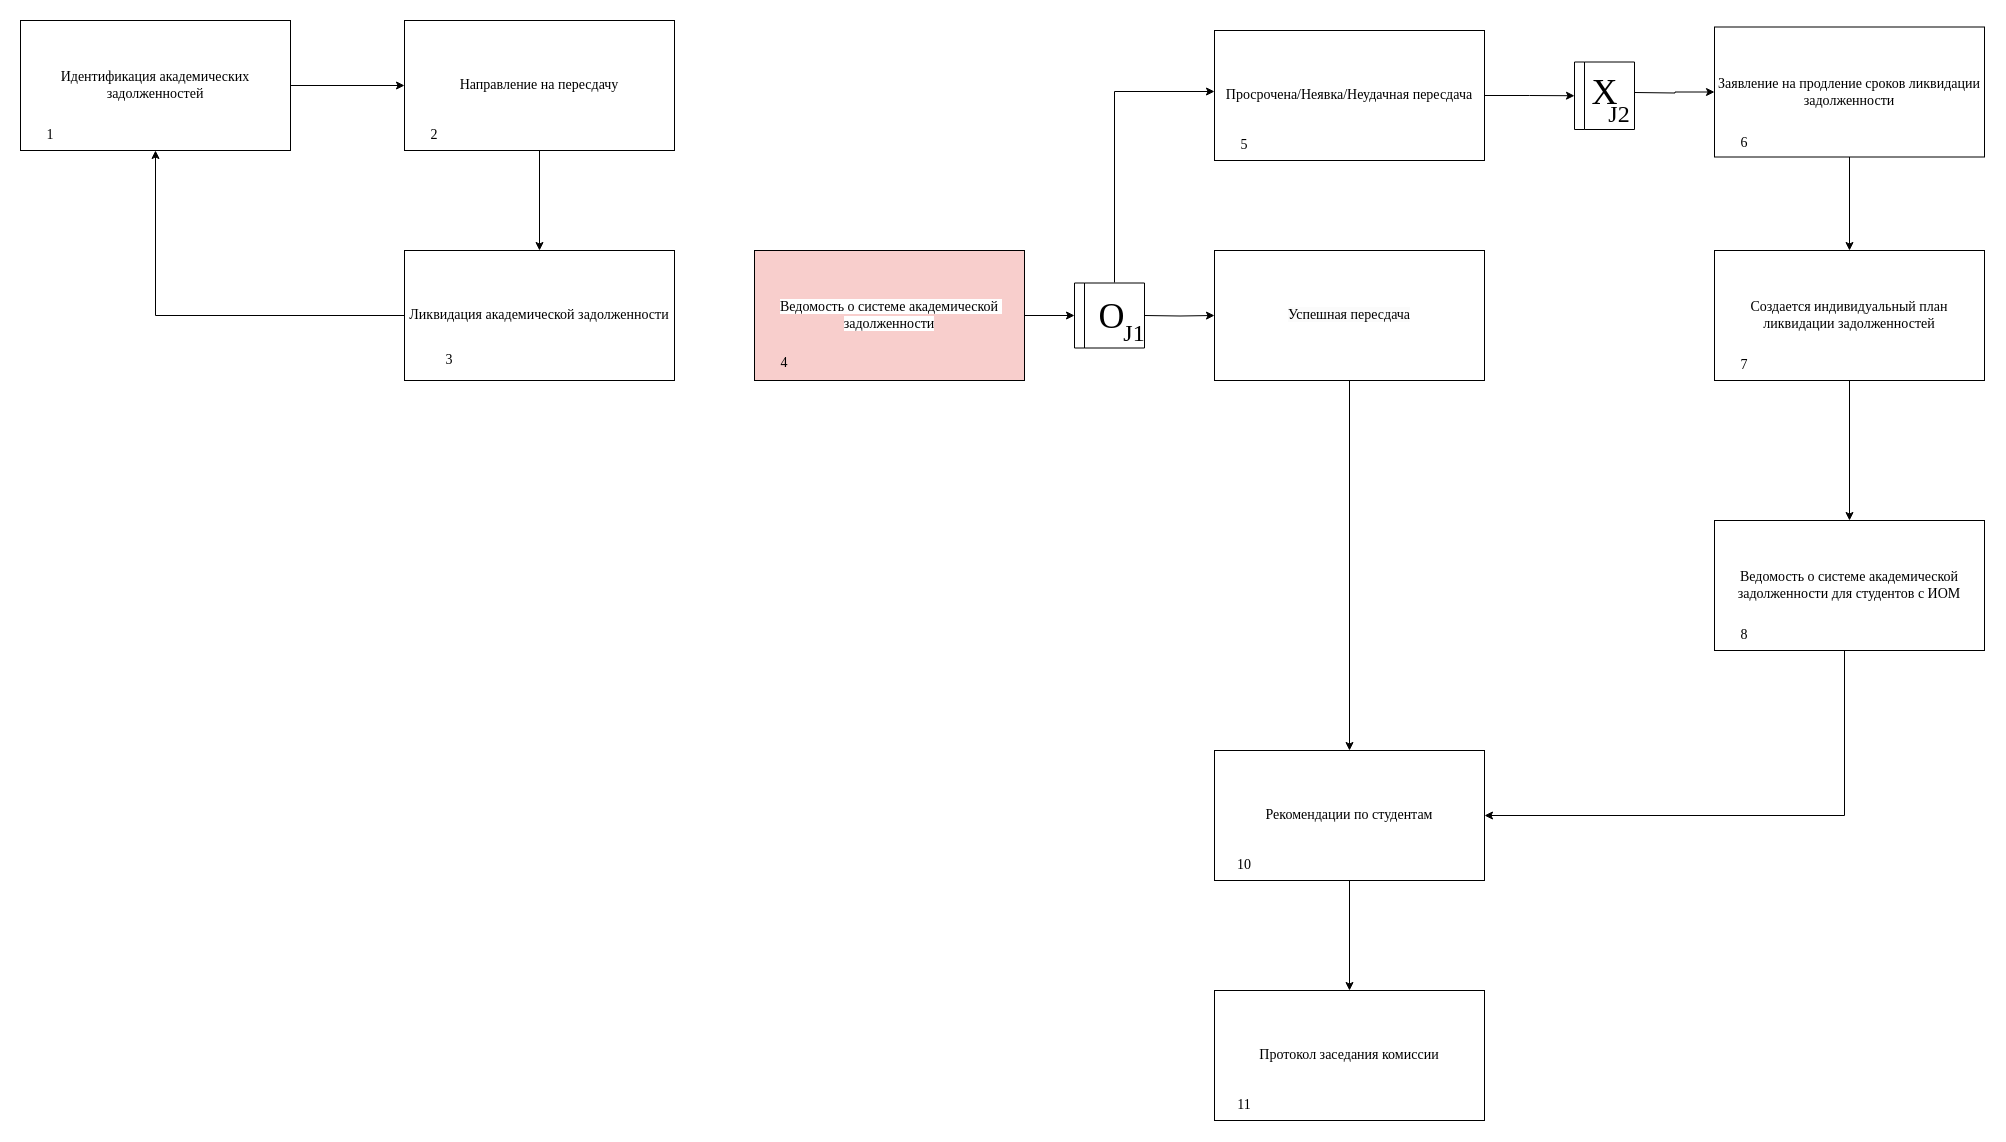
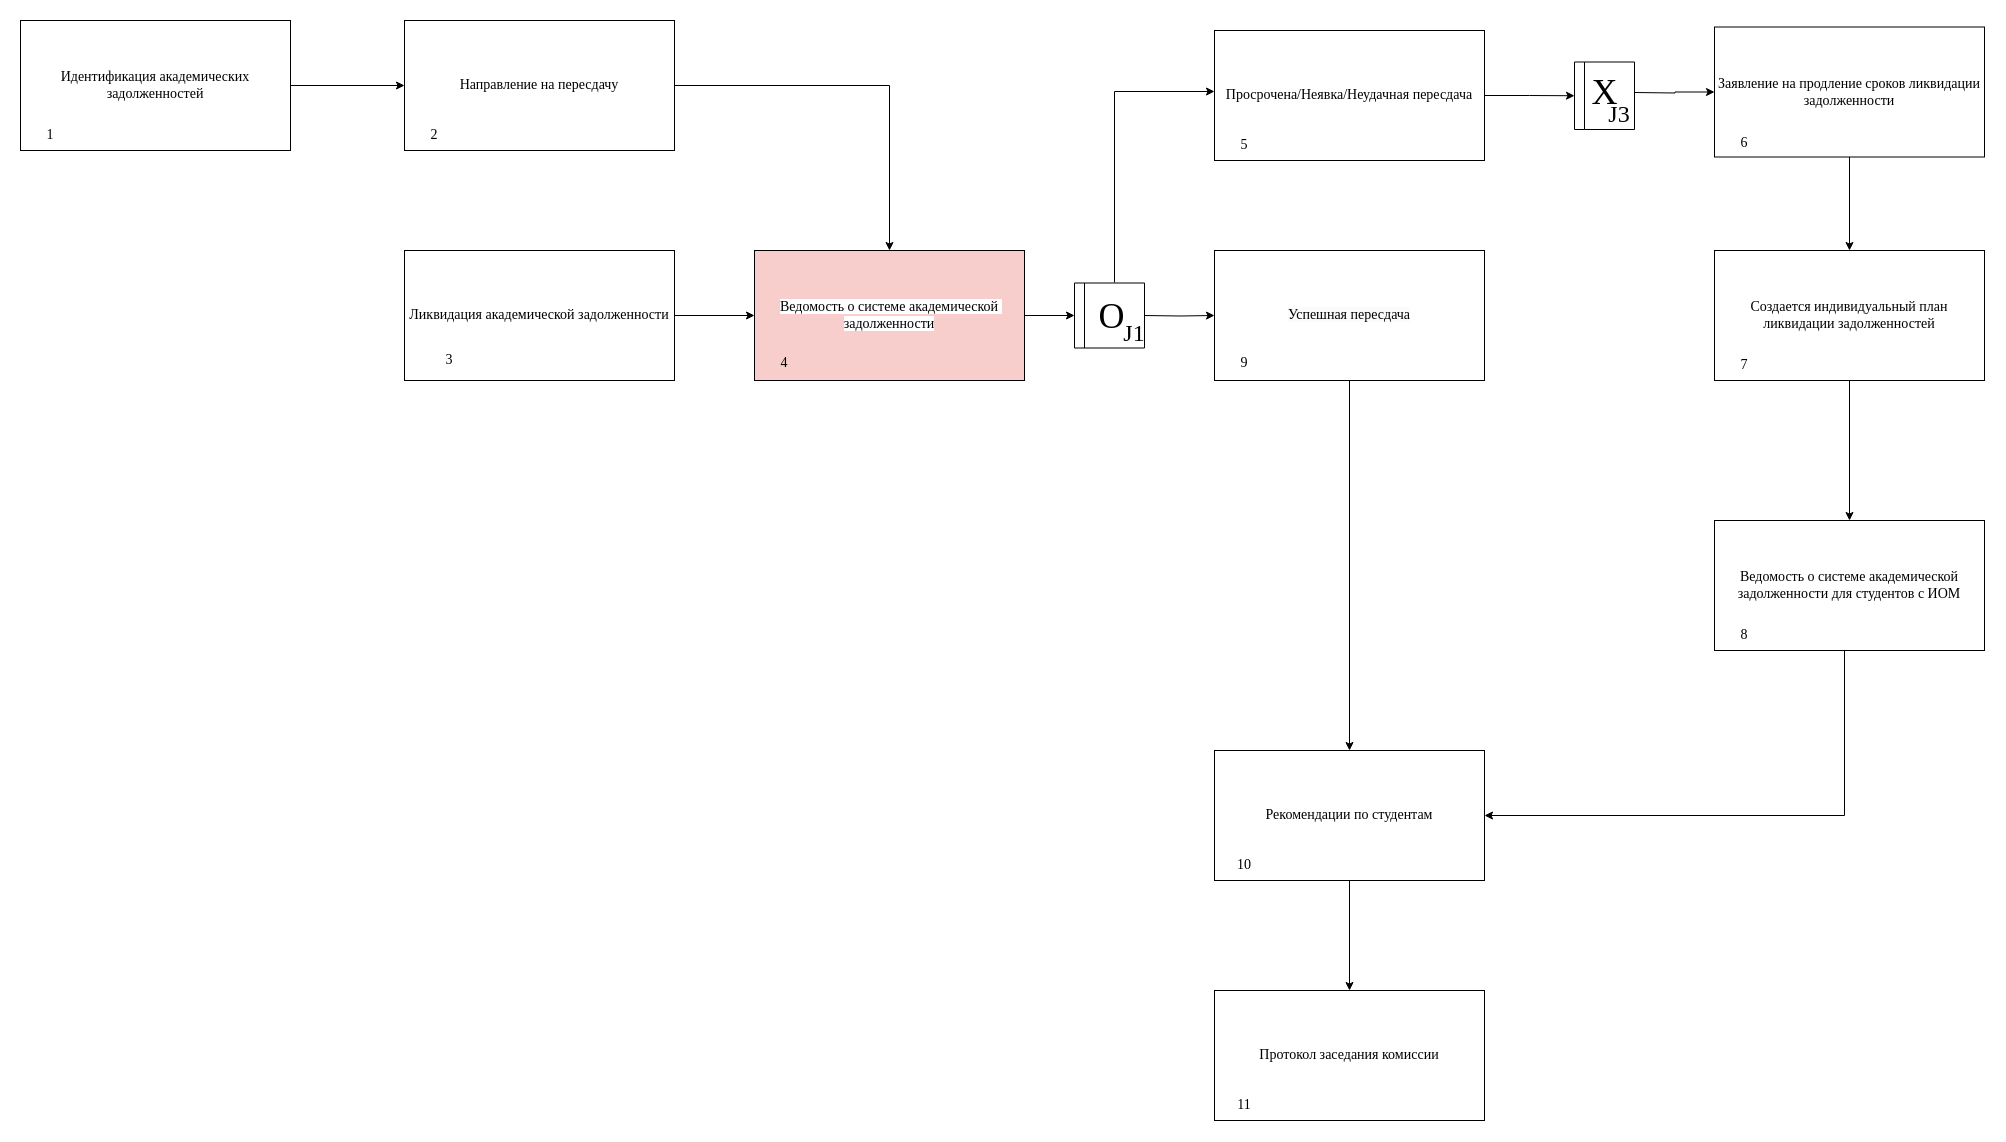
node "J2": label "J2" -> "J3"
edge "Направление на пересдачу" -> "Ликвидация академической задолженности": now "Направление на пересдачу" -> "Ведомость о системе академической задолженности"
edge "Ликвидация академической задолженности" -> "Идентификация академических задолженностей": now "Ликвидация академической задолженности" -> "Ведомость о системе академической задолженности"
node "9": added
